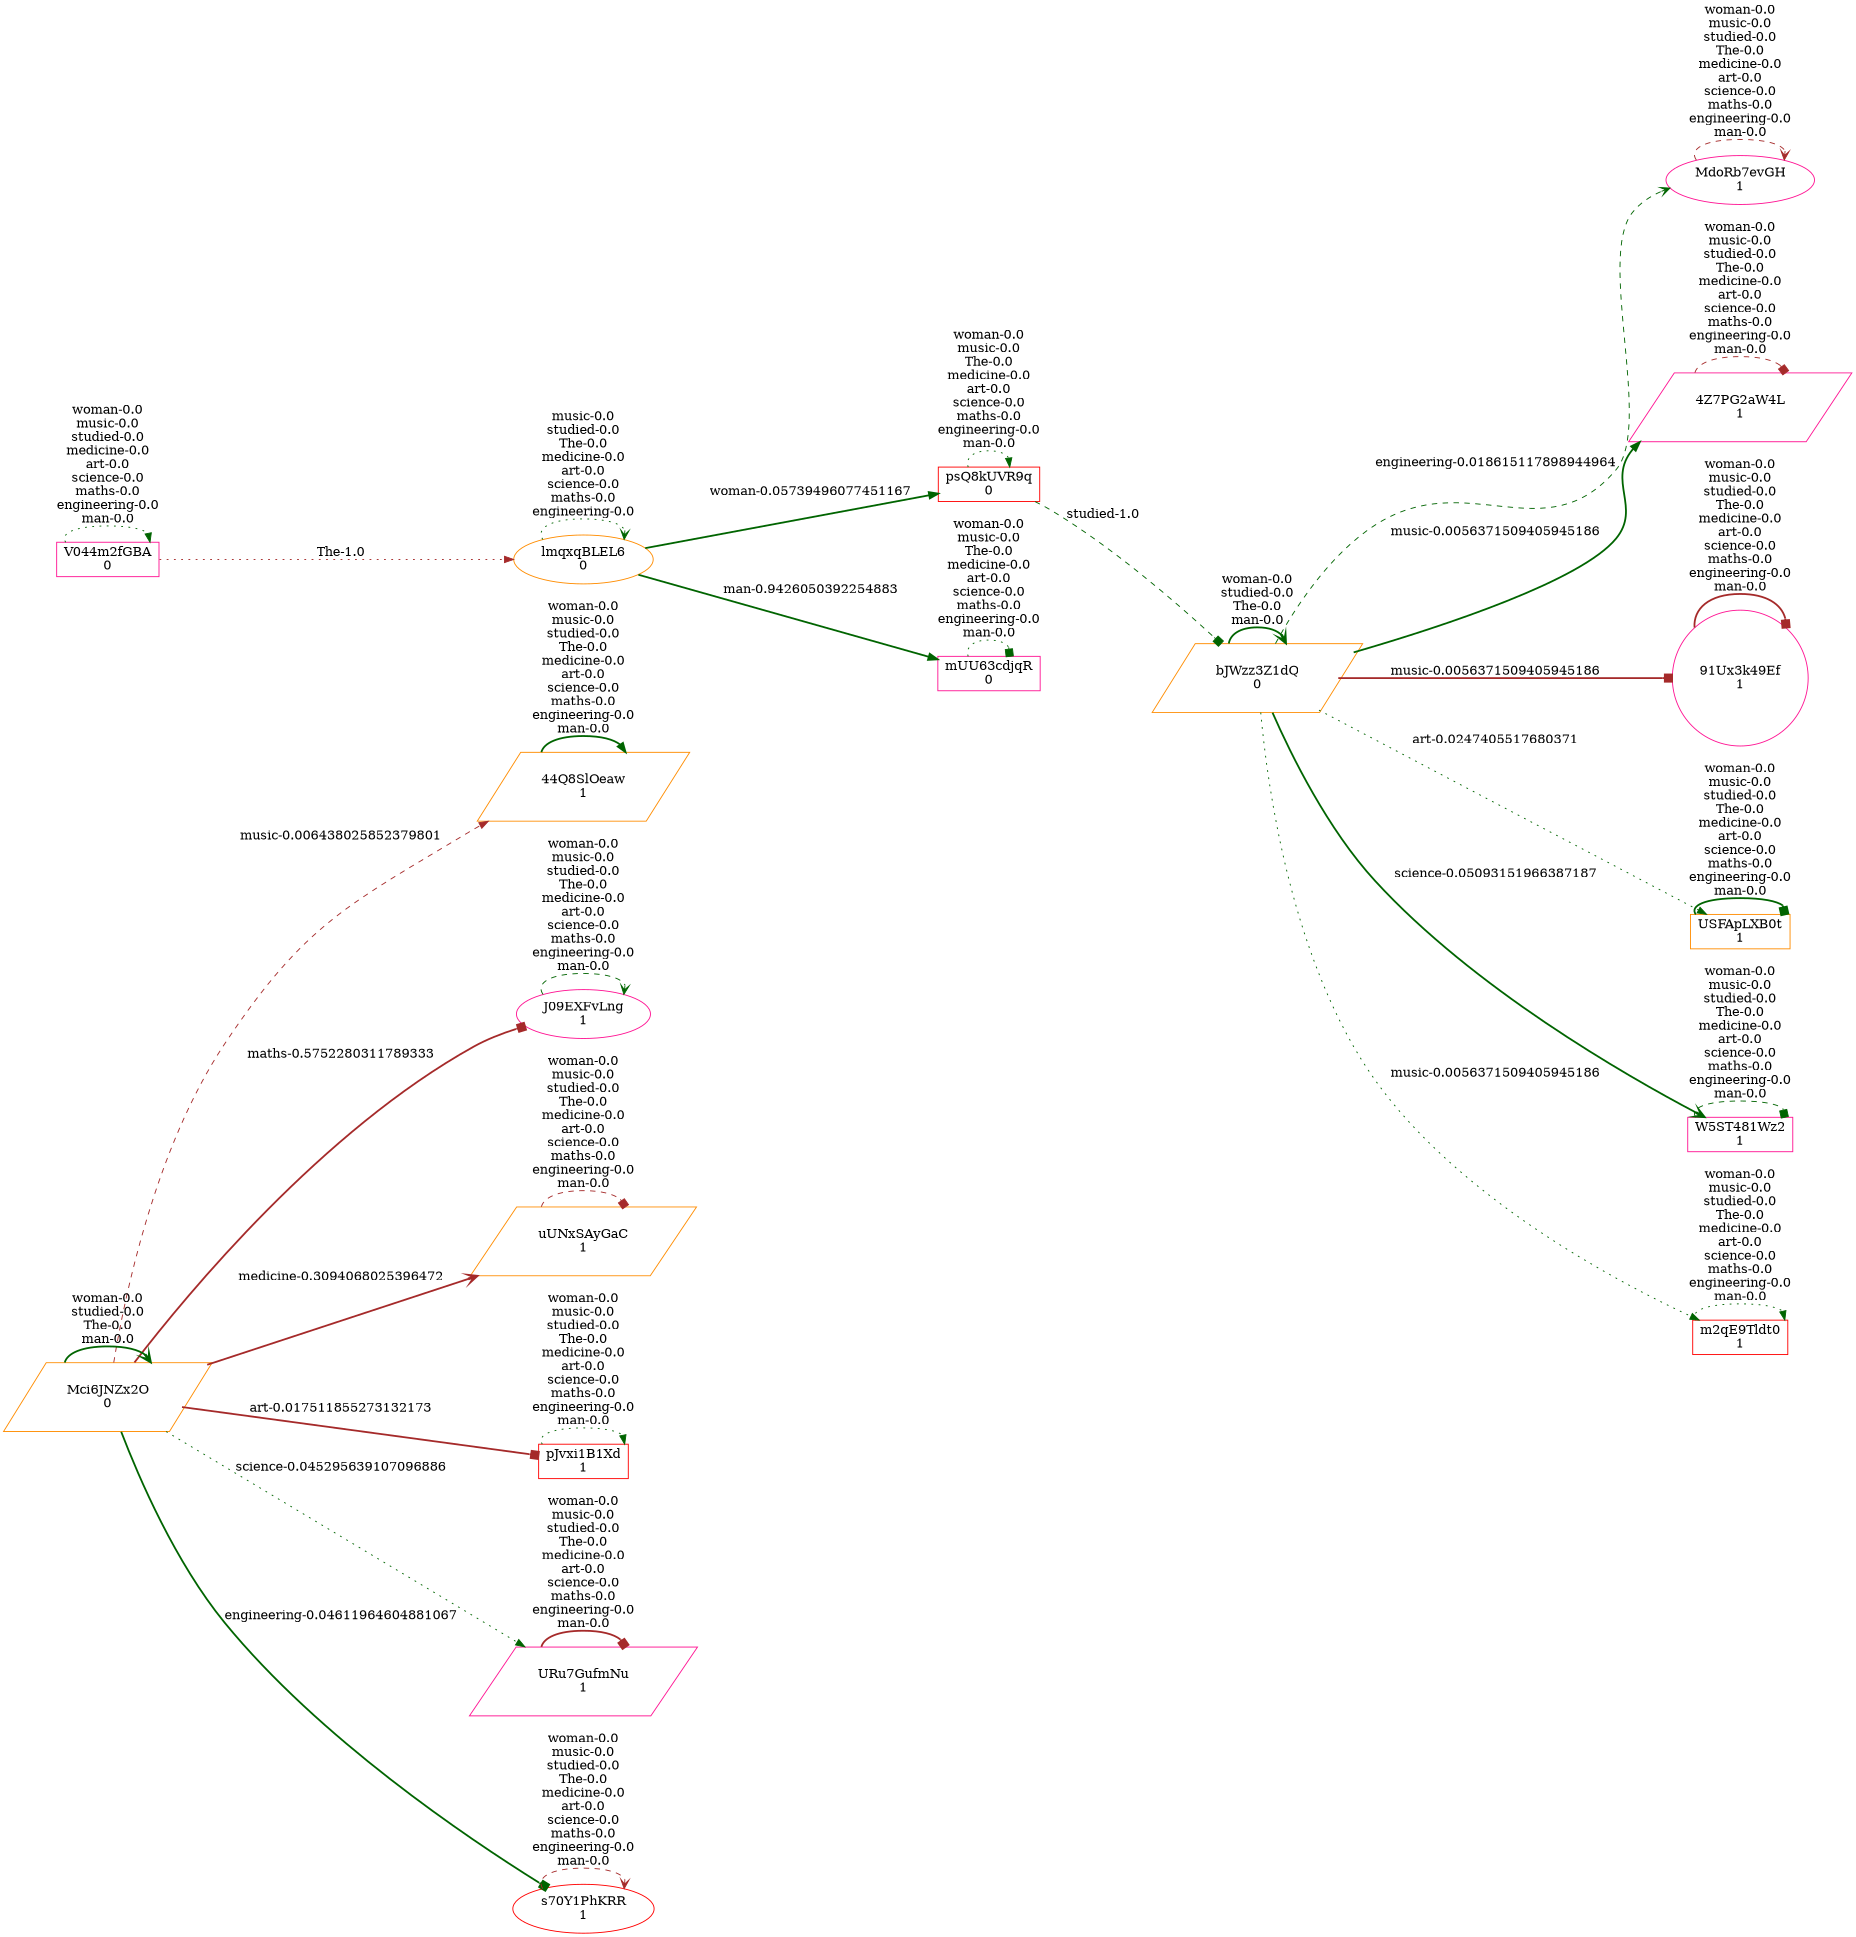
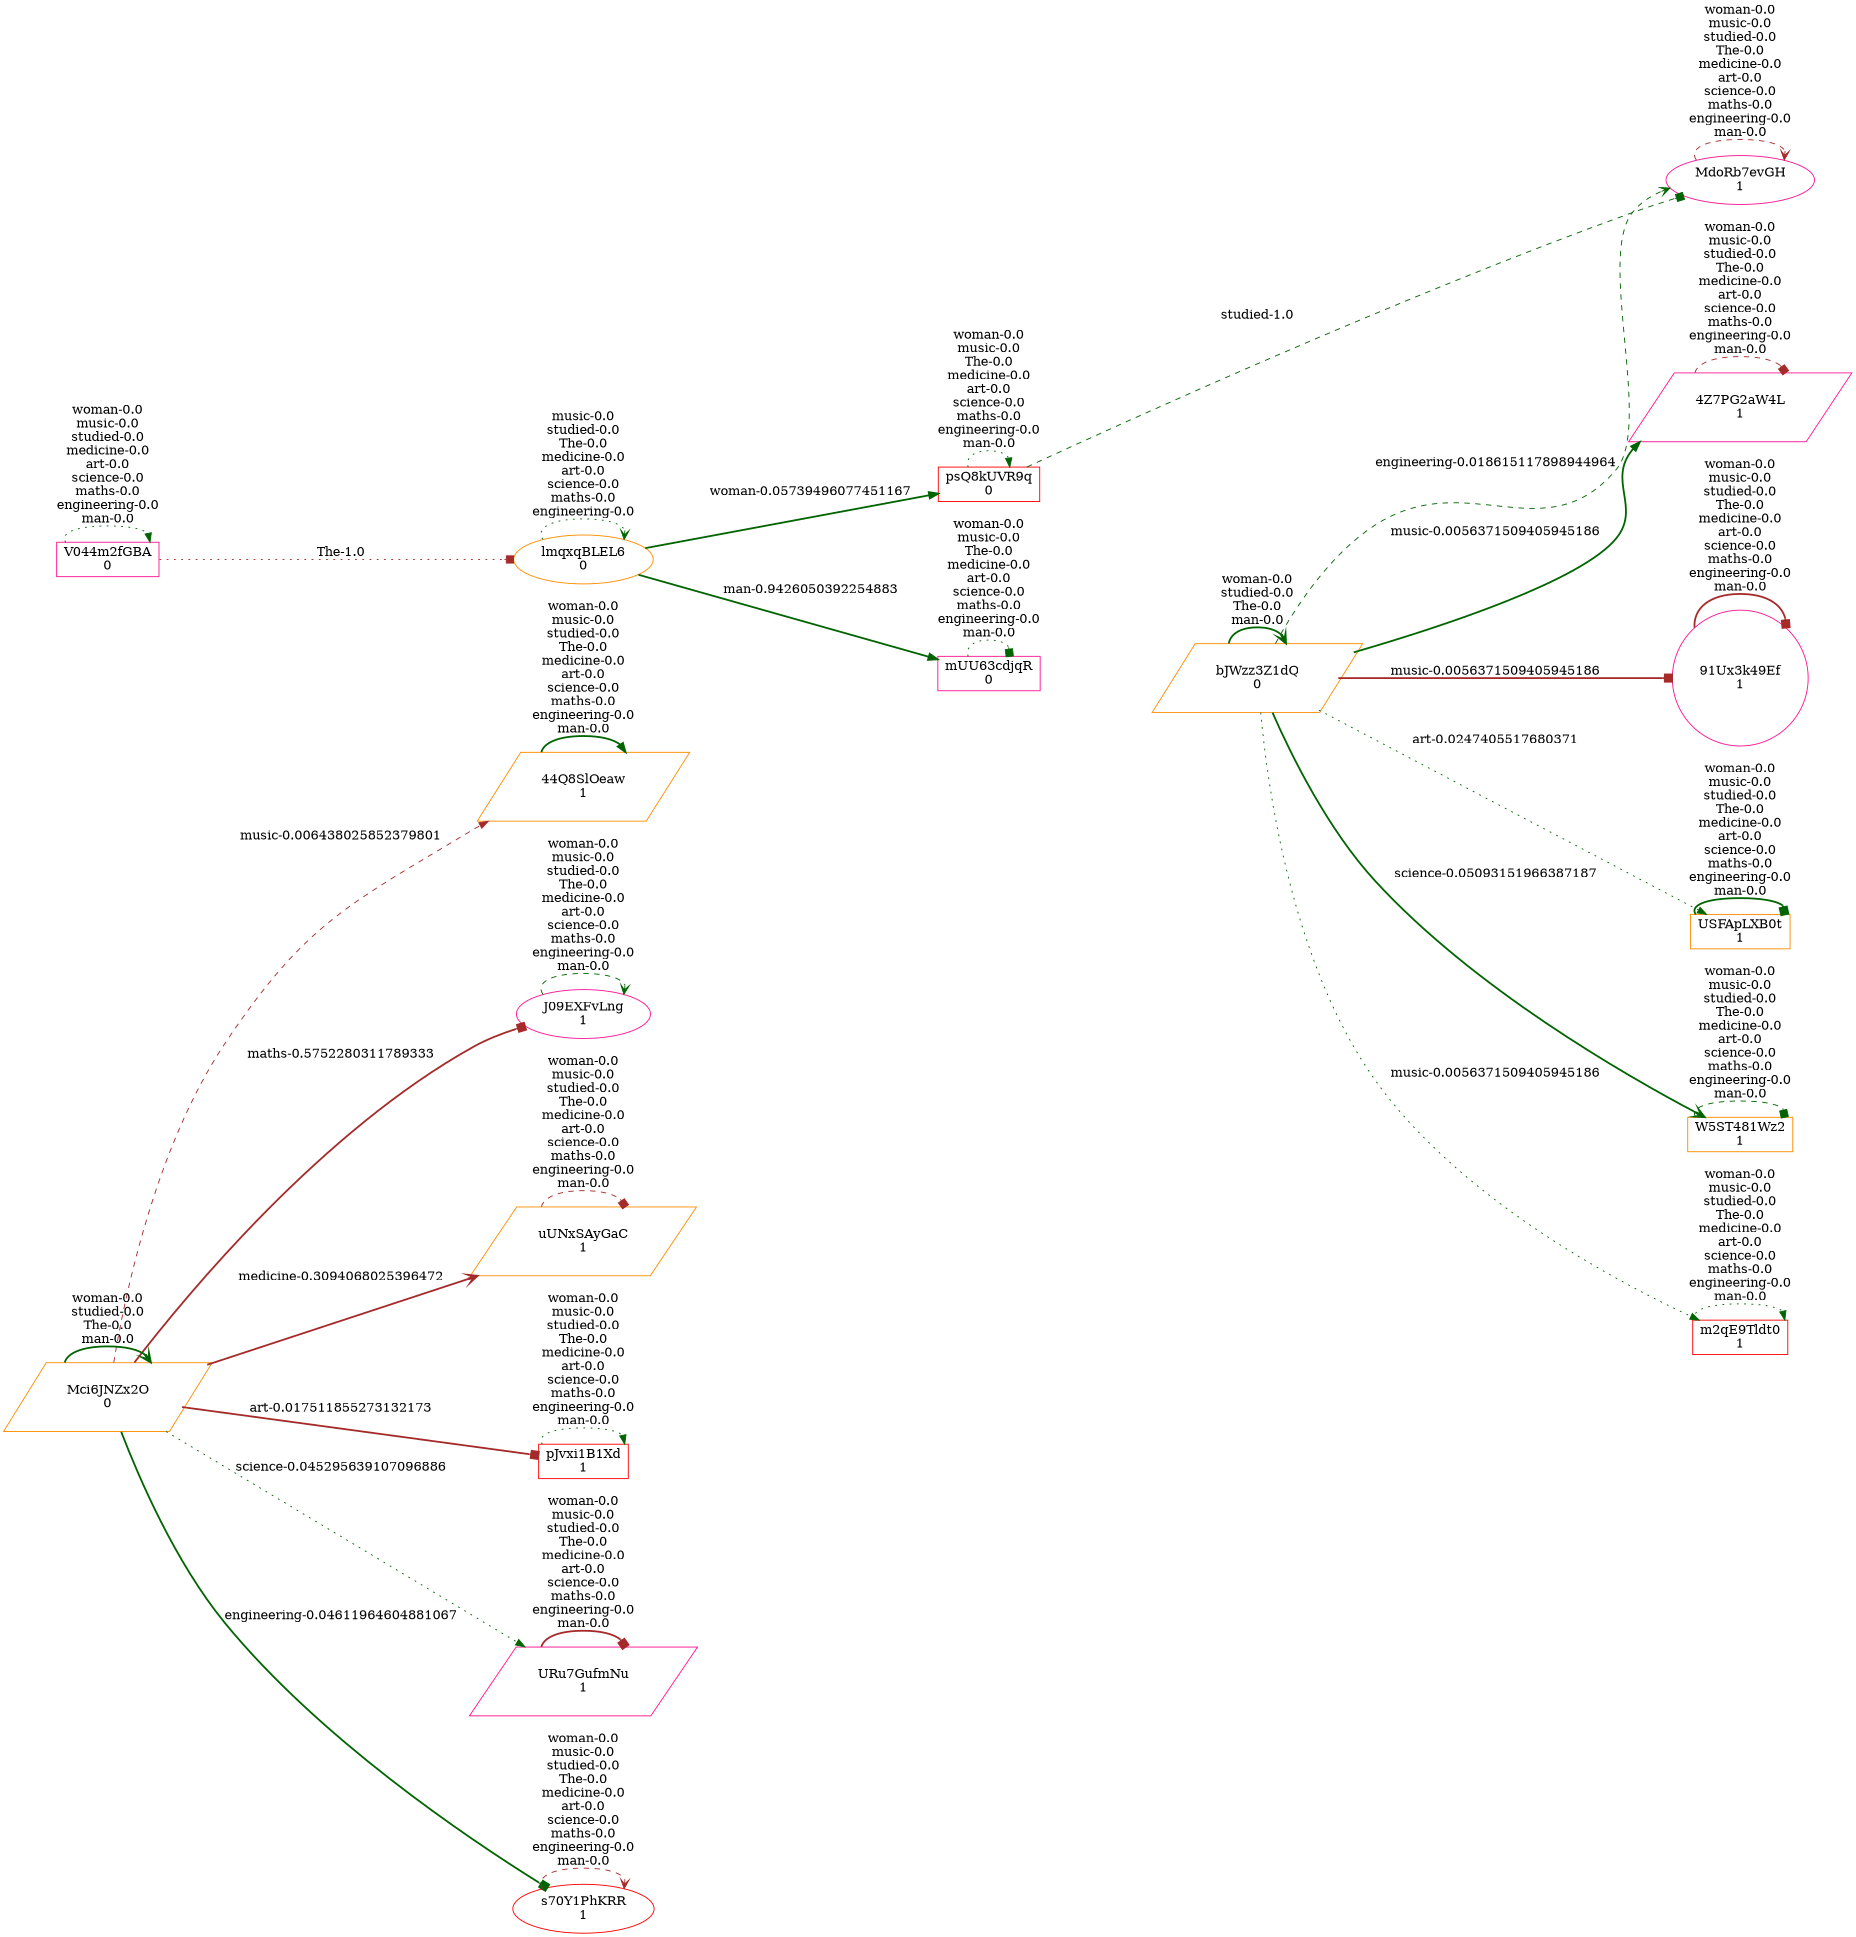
edge "V044m2fGBA 0" -> "lmqxqBLEL6 0": arrowhead normal -> box
edge "psQ8kUVR9q 0" -> "bJWzz3Z1dQ 0": now "psQ8kUVR9q 0" -> "MdoRb7evGH 1"
node "W5ST481Wz2 1": color deeppink -> darkorange
